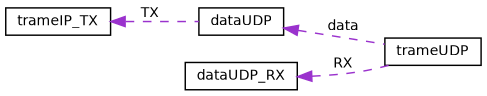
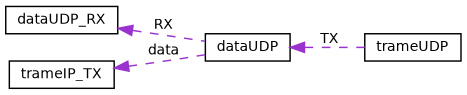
edge "dataUDP" -> "trameIP_TX": label " TX" -> " data"
edge "trameUDP" -> "dataUDP": label " data" -> " TX"
edge "trameUDP" -> "dataUDP_RX": now "dataUDP" -> "dataUDP_RX"
